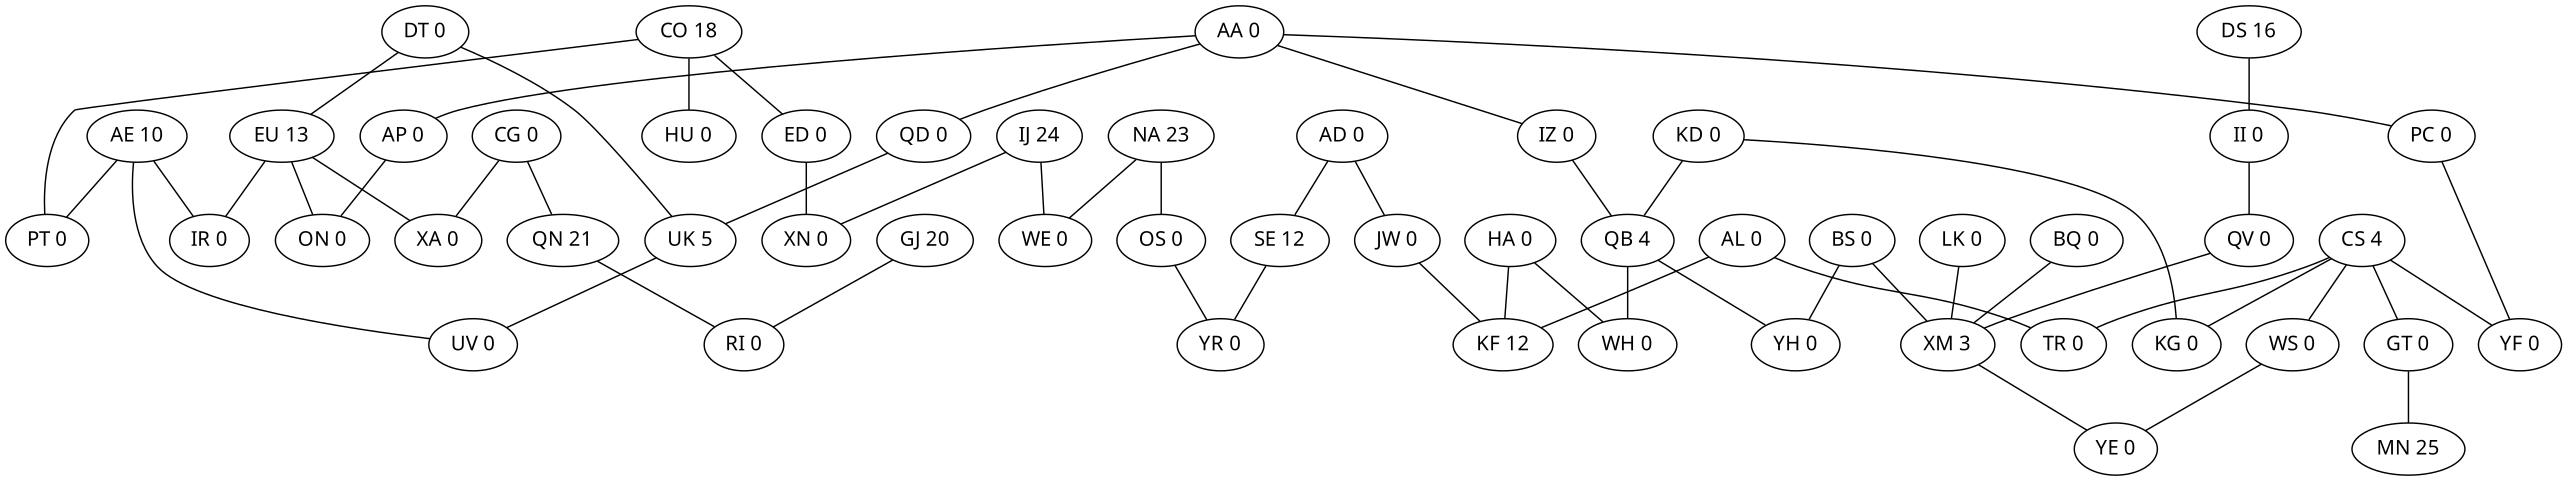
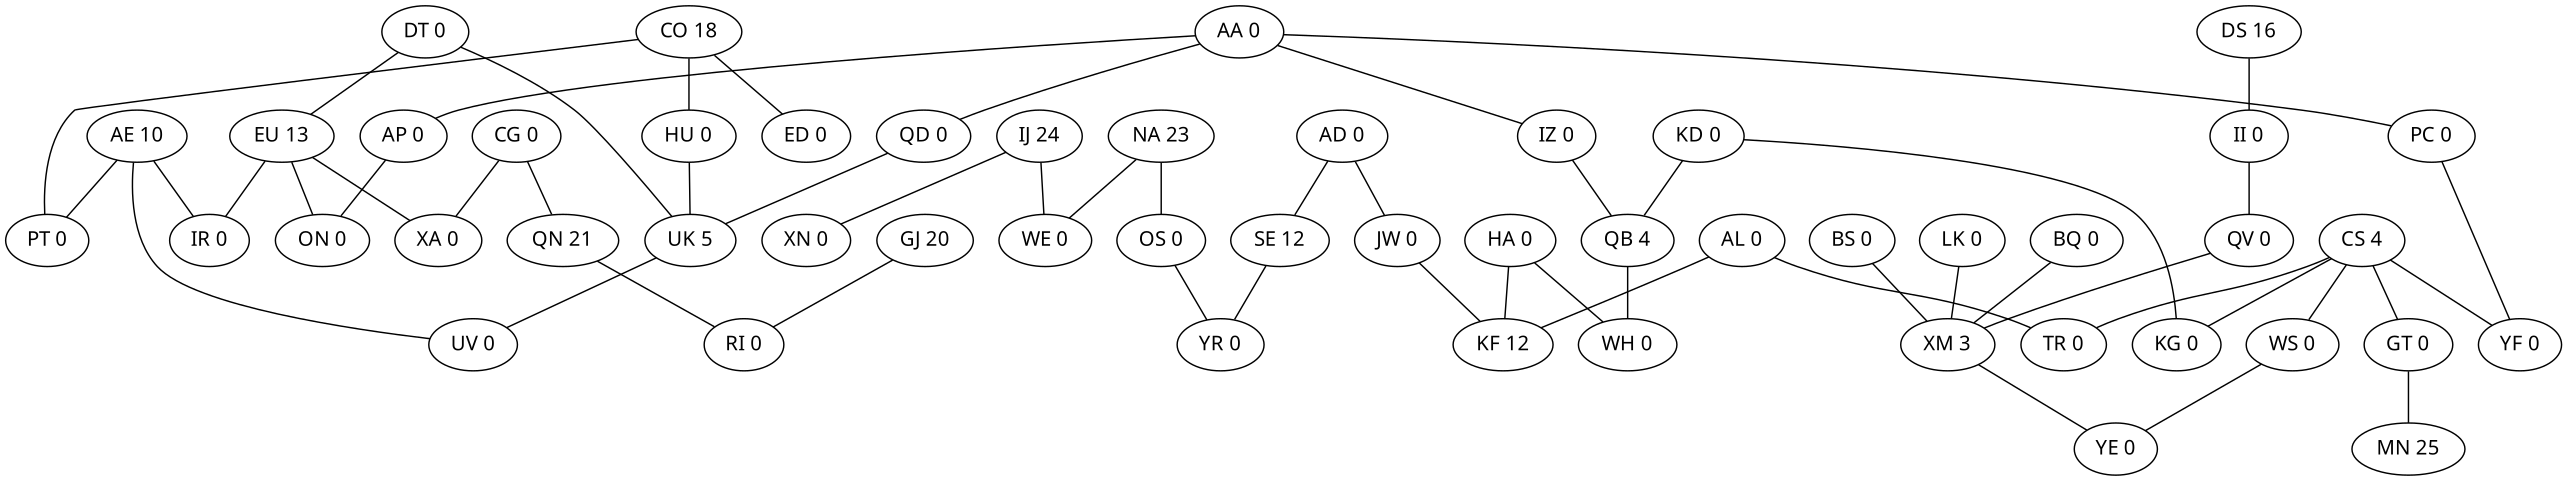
edge "ED 0" -- "XN 0": removed
edge "HU 0" -- "UK 5": added
node "YH 0": removed
